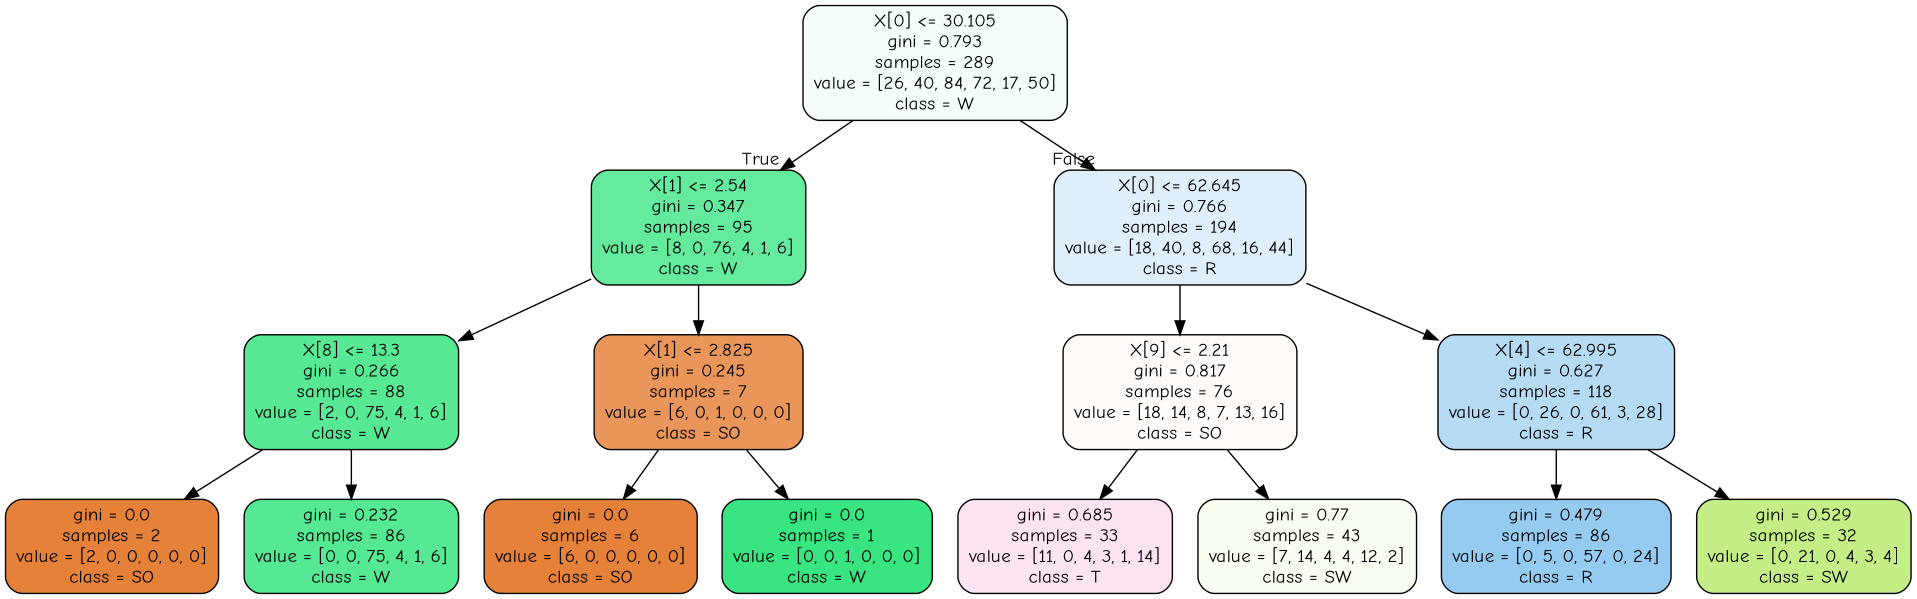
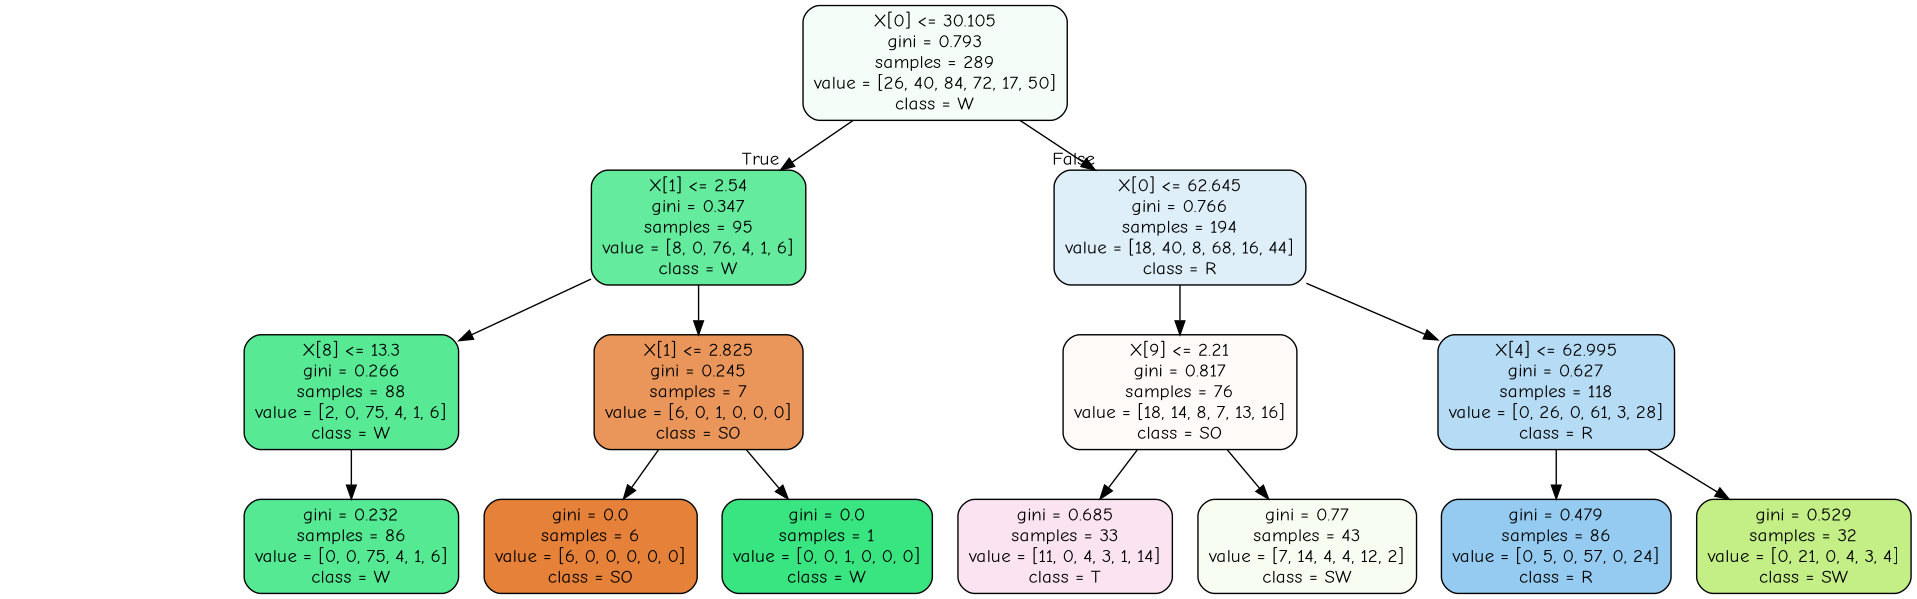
node "gini = 0.0 samples = 2 value = [2, 0, 0, 0, 0, 0] class = SO": removed
